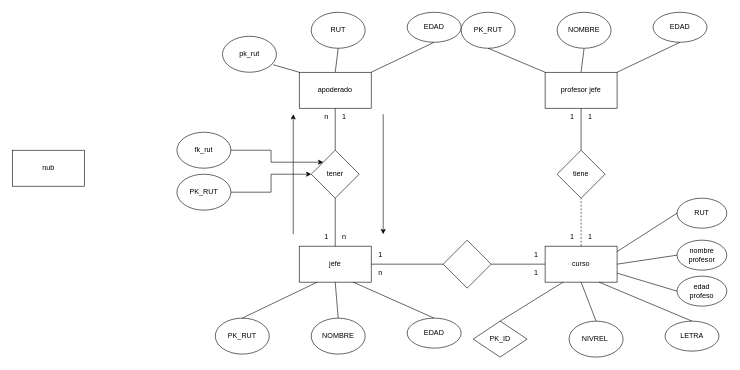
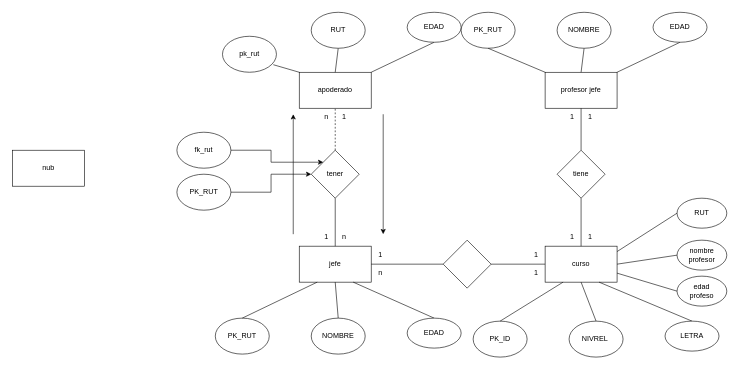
edge "apoderado" -- "tener": style solid -> dashed
edge "tiene" -- "curso": style dashed -> solid
node "PK_ID": shape diamond -> ellipse
